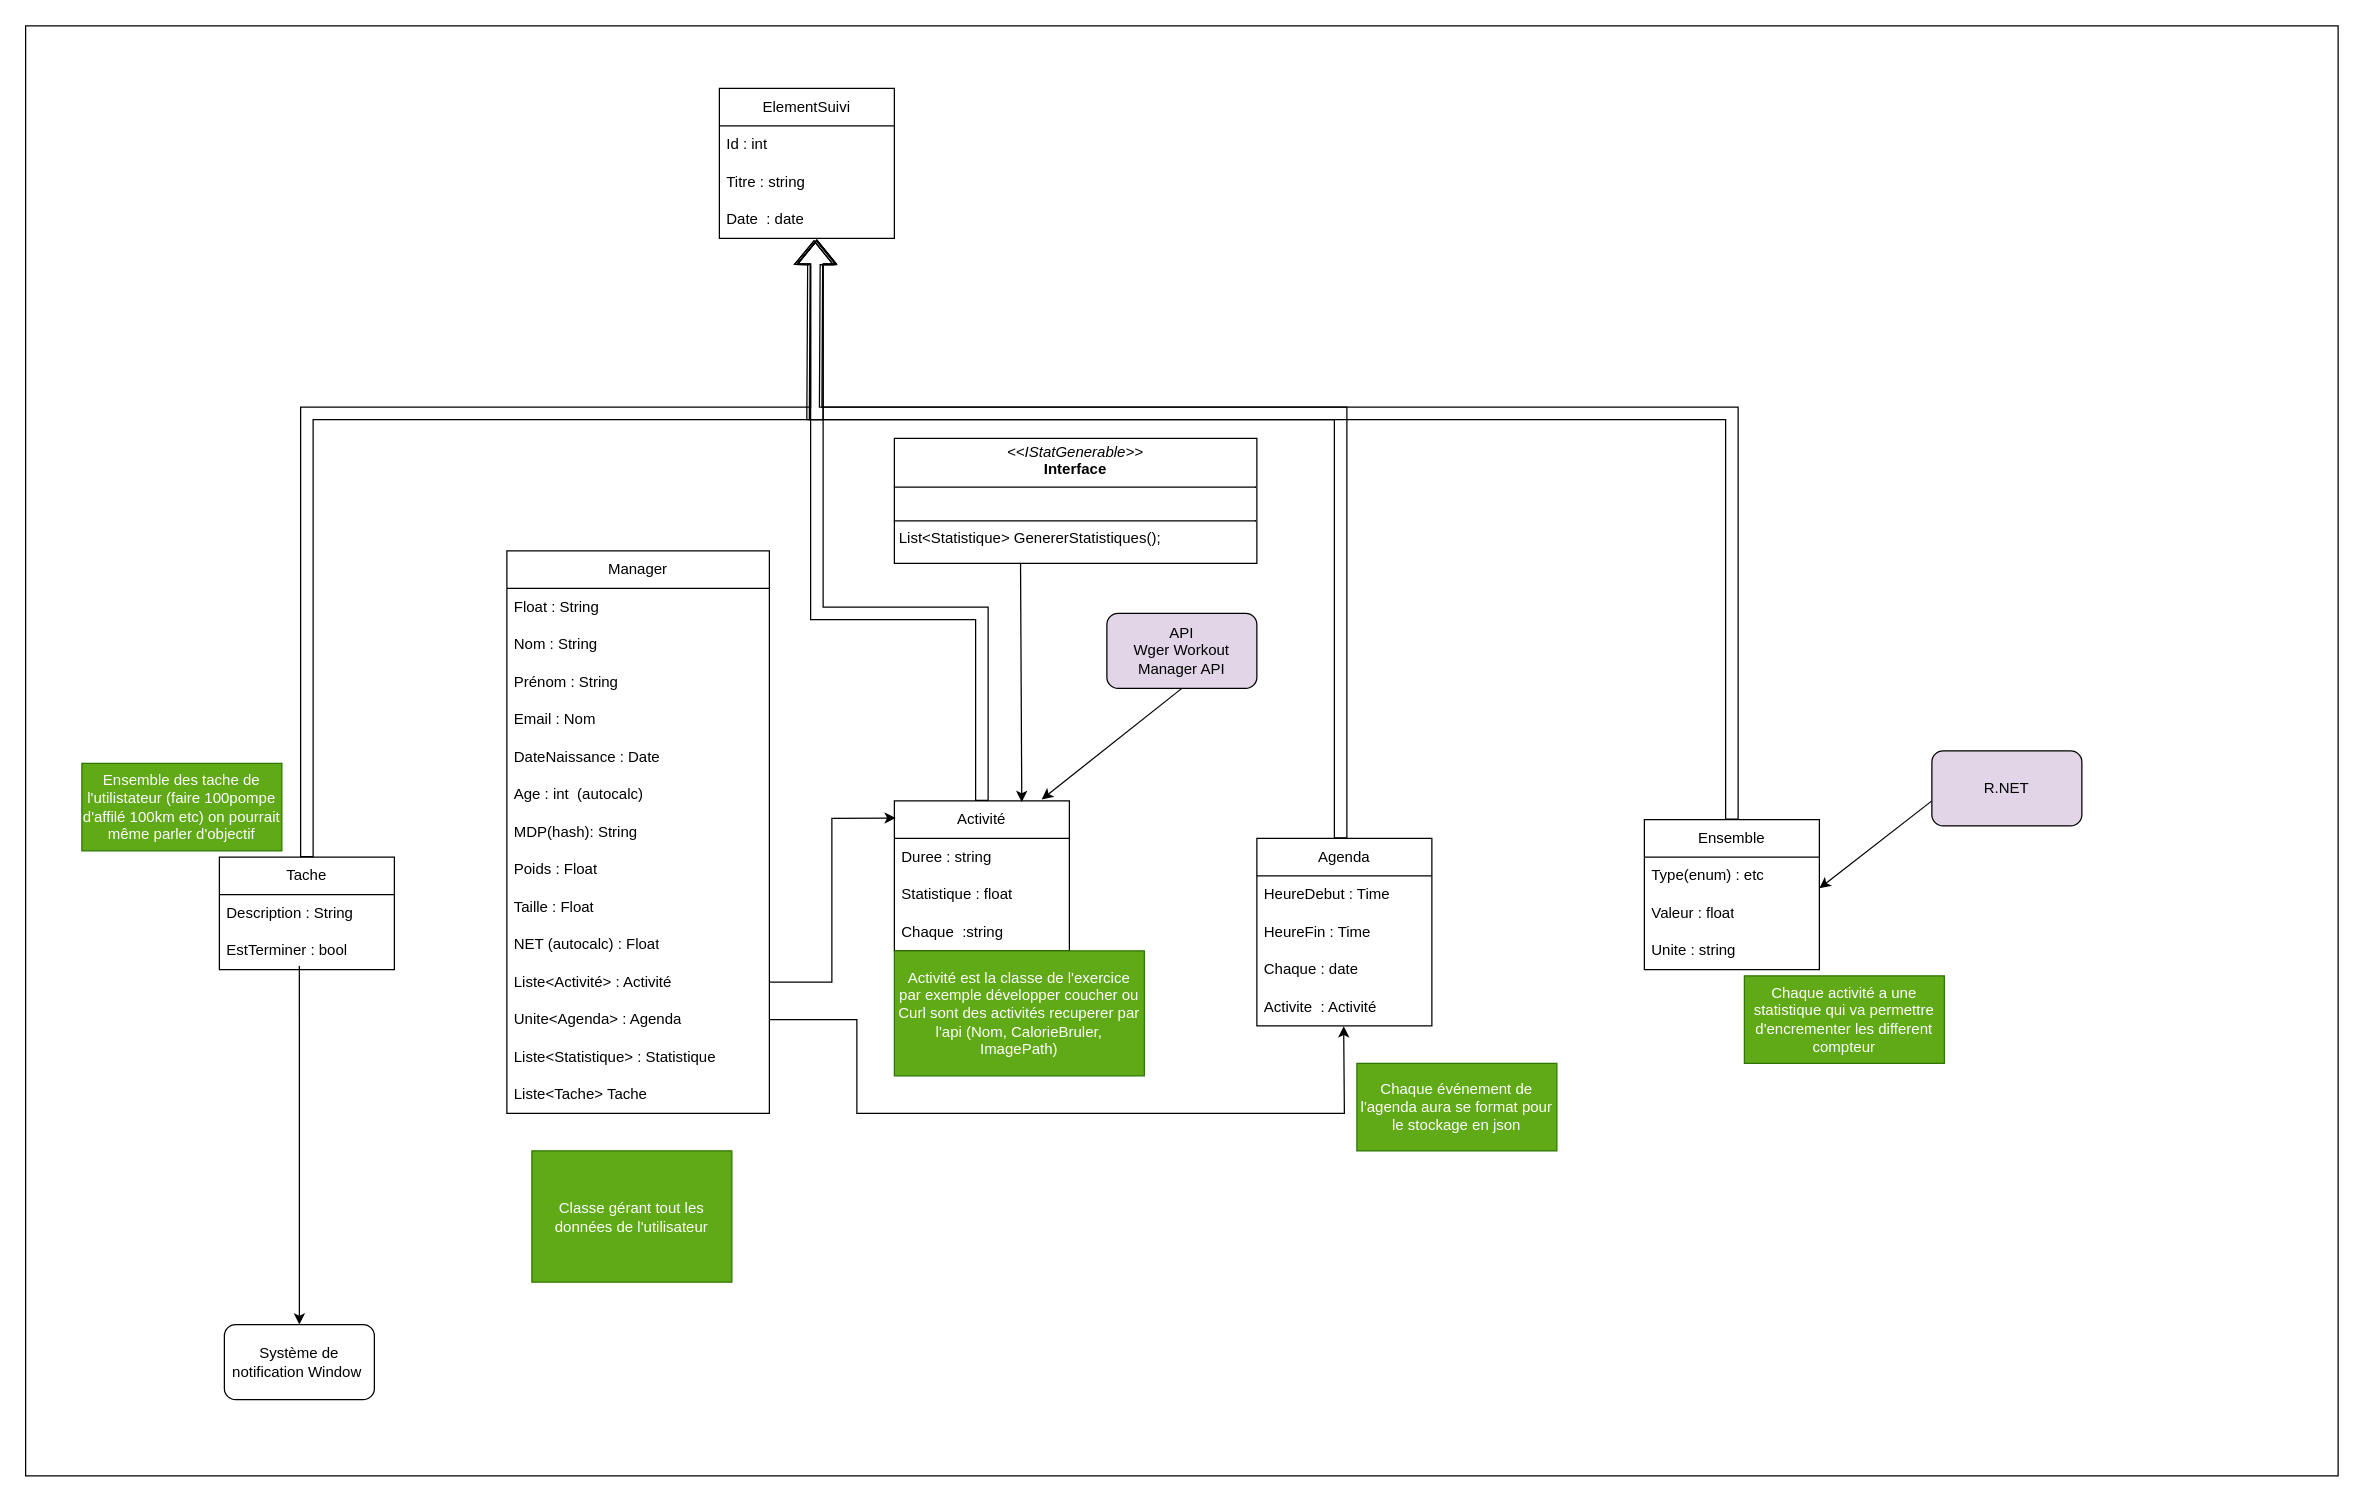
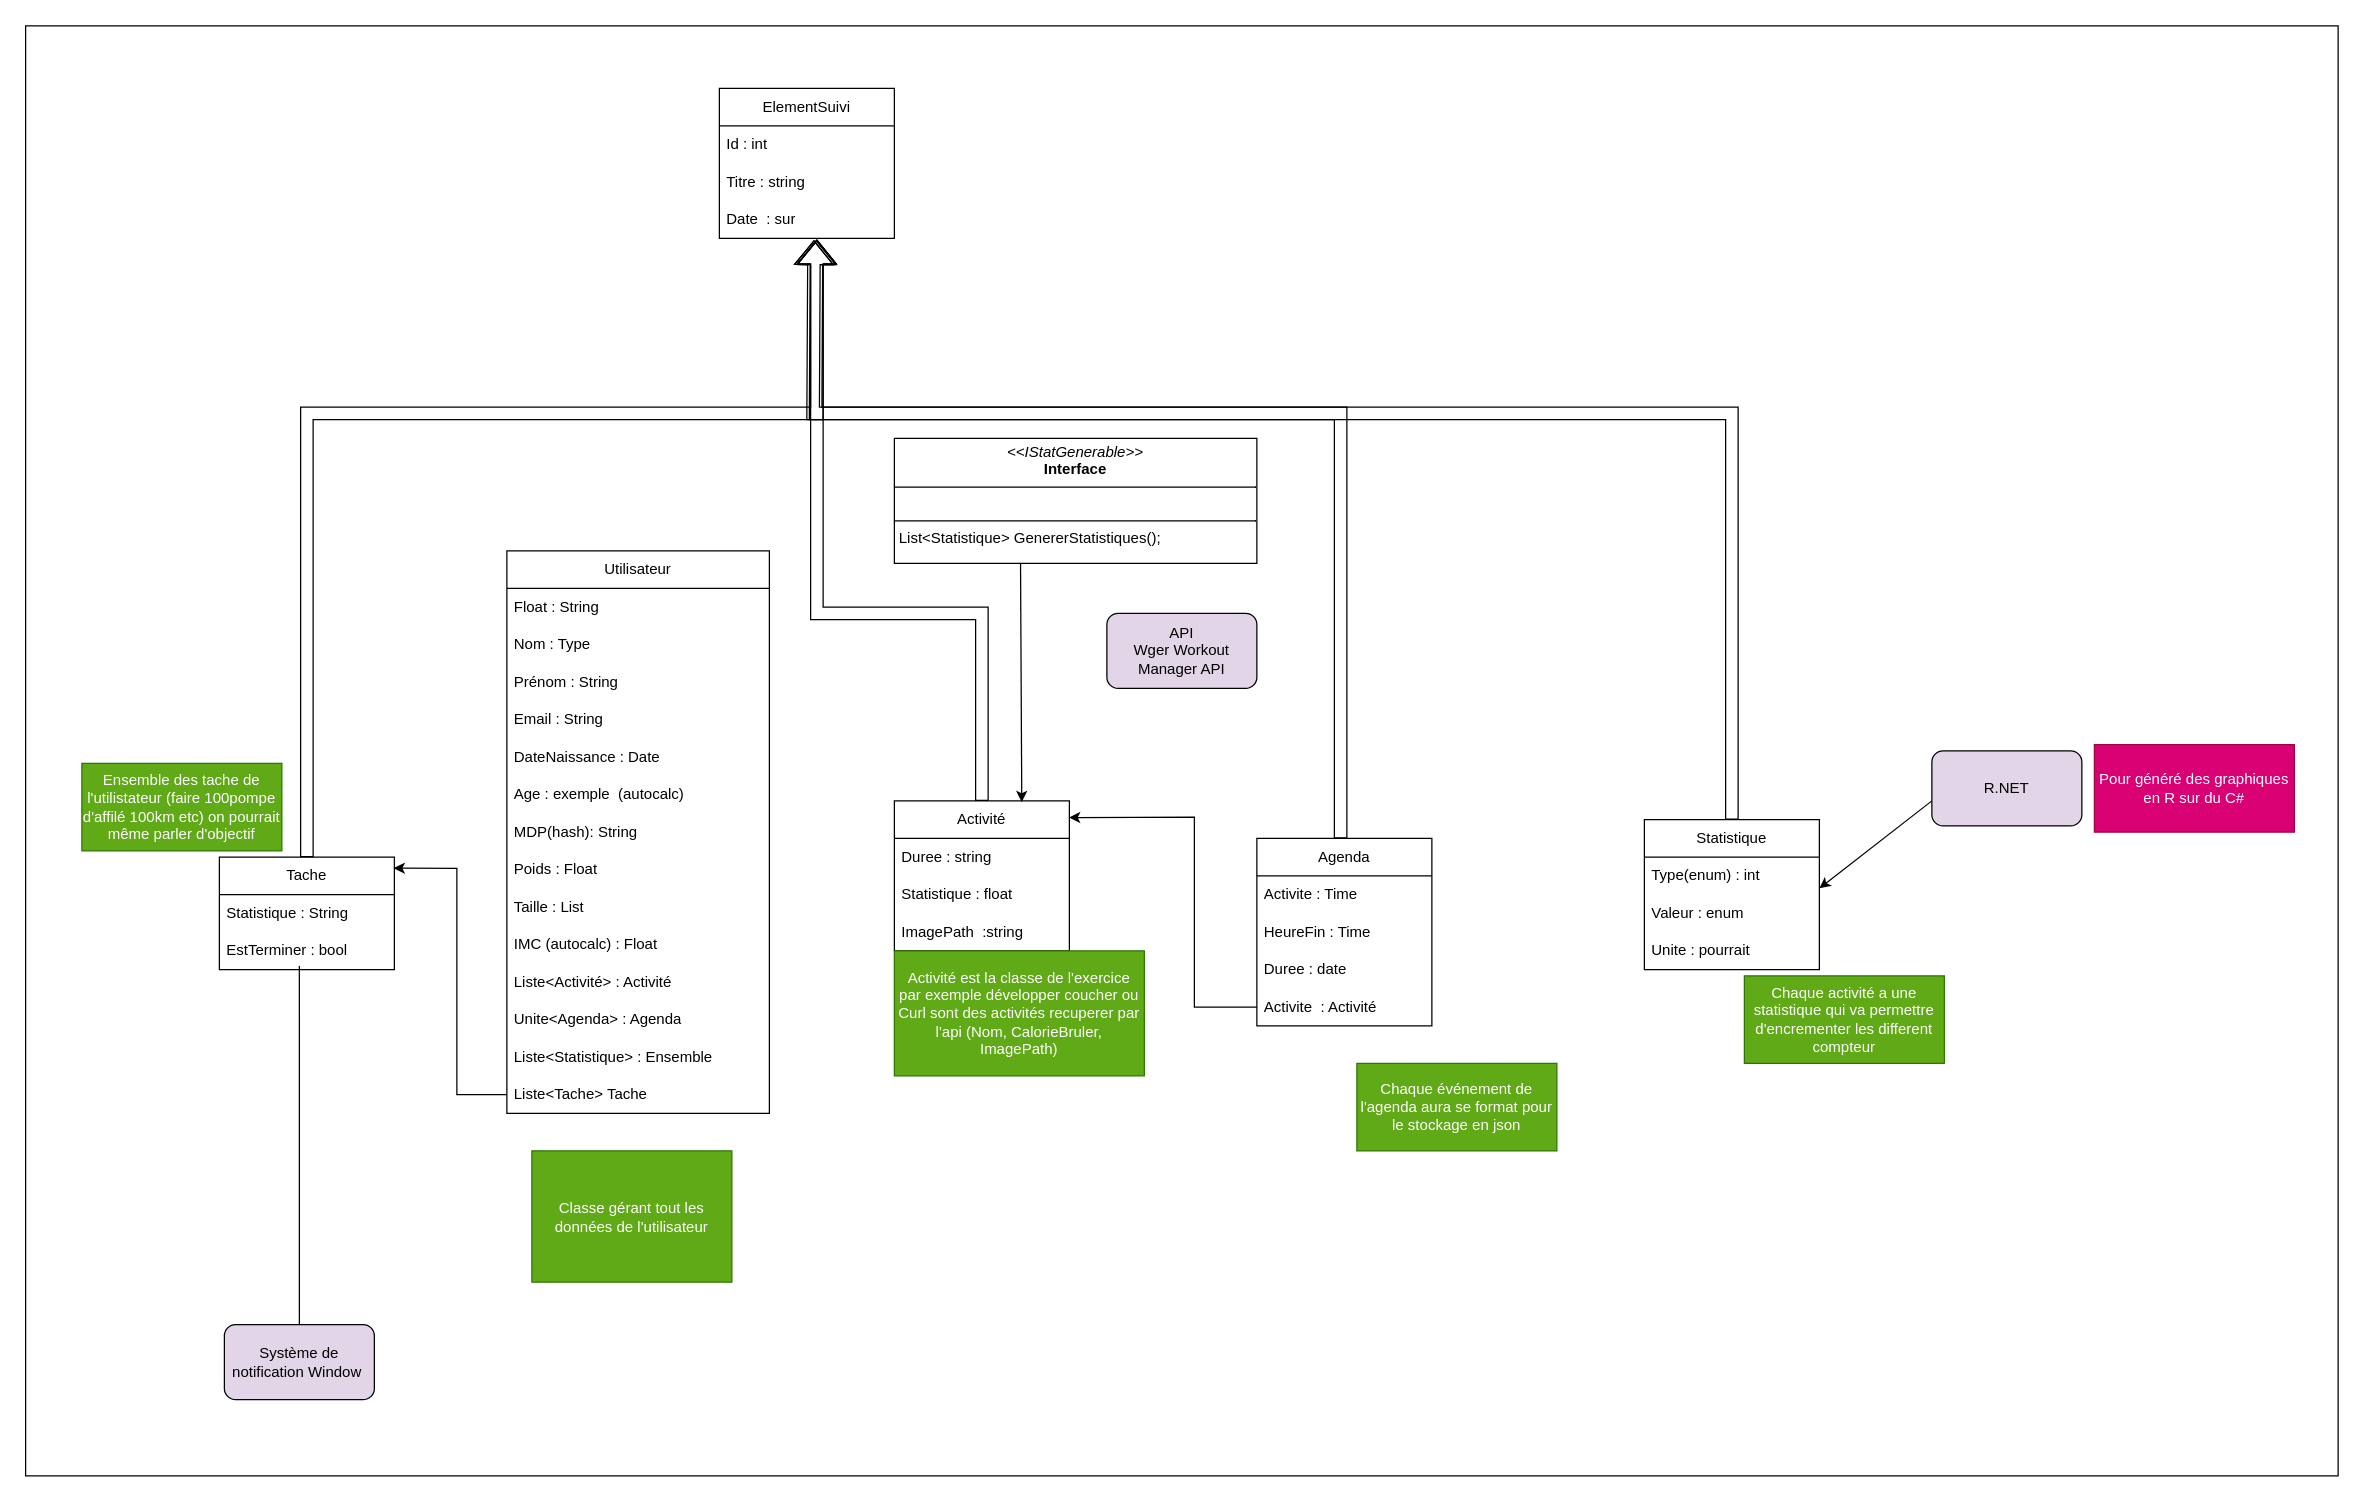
node "Date : date": label "Date : date" -> "Date : sur"
node "Manager": label "Manager" -> "Utilisateur"
node "Nom : String": label "Nom : String" -> "Nom : Type"
node "Email : Nom": label "Email : Nom" -> "Email : String"
edge "API Wger Workout Manager API" -> "Activité": removed
node "Pour généré des graphiques en R sur du C#": added
node "Age : int (autocalc)": label "Age : int (autocalc)" -> "Age : exemple (autocalc)"
node "Ensemble": label "Ensemble" -> "Statistique"
node "Type(enum) : etc": label "Type(enum) : etc" -> "Type(enum) : int"
edge "Activite : Activité" -> "Activité": added
node "HeureDebut : Time": label "HeureDebut : Time" -> "Activite : Time"
edge "Liste<Activité> : Activité" -> "Activité": removed
node "Taille : Float": label "Taille : Float" -> "Taille : List"
node "Description : String": label "Description : String" -> "Statistique : String"
node "Valeur : float": label "Valeur : float" -> "Valeur : enum"
node "Chaque :string": label "Chaque :string" -> "ImagePath :string"
node "NET (autocalc) : Float": label "NET (autocalc) : Float" -> "IMC (autocalc) : Float"
node "Unite : string": label "Unite : string" -> "Unite : pourrait"
node "Chaque : date": label "Chaque : date" -> "Duree : date"
edge "Liste<Tache> Tache" -> "Tache": added
node "Liste<Statistique> : Statistique": label "Liste<Statistique> : Statistique" -> "Liste<Statistique> : Ensemble"
edge "Unite<Agenda> : Agenda" -> "Activite : Activité": removed
edge "EstTerminer : bool" -> "Système de notification Window": arrowhead classic -> none
node "Système de notification Window": fillcolor #ffffff -> #e1d5e7
